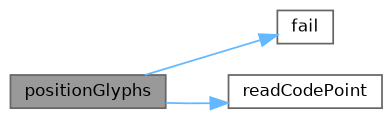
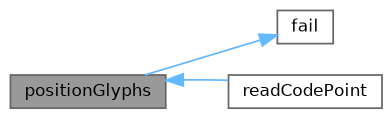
edge "positionGlyphs" -> "readCodePoint": reversed
